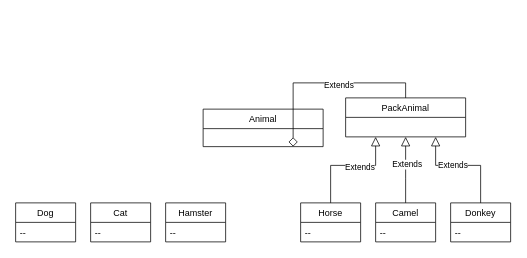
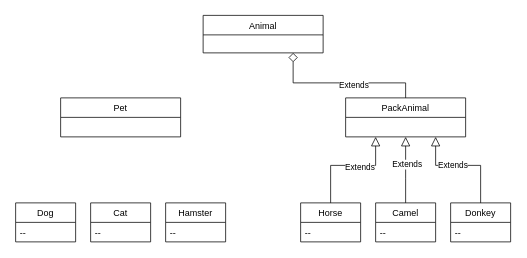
node "Pet": added
node "Animal": moved (263, 128) -> (263, 34)
